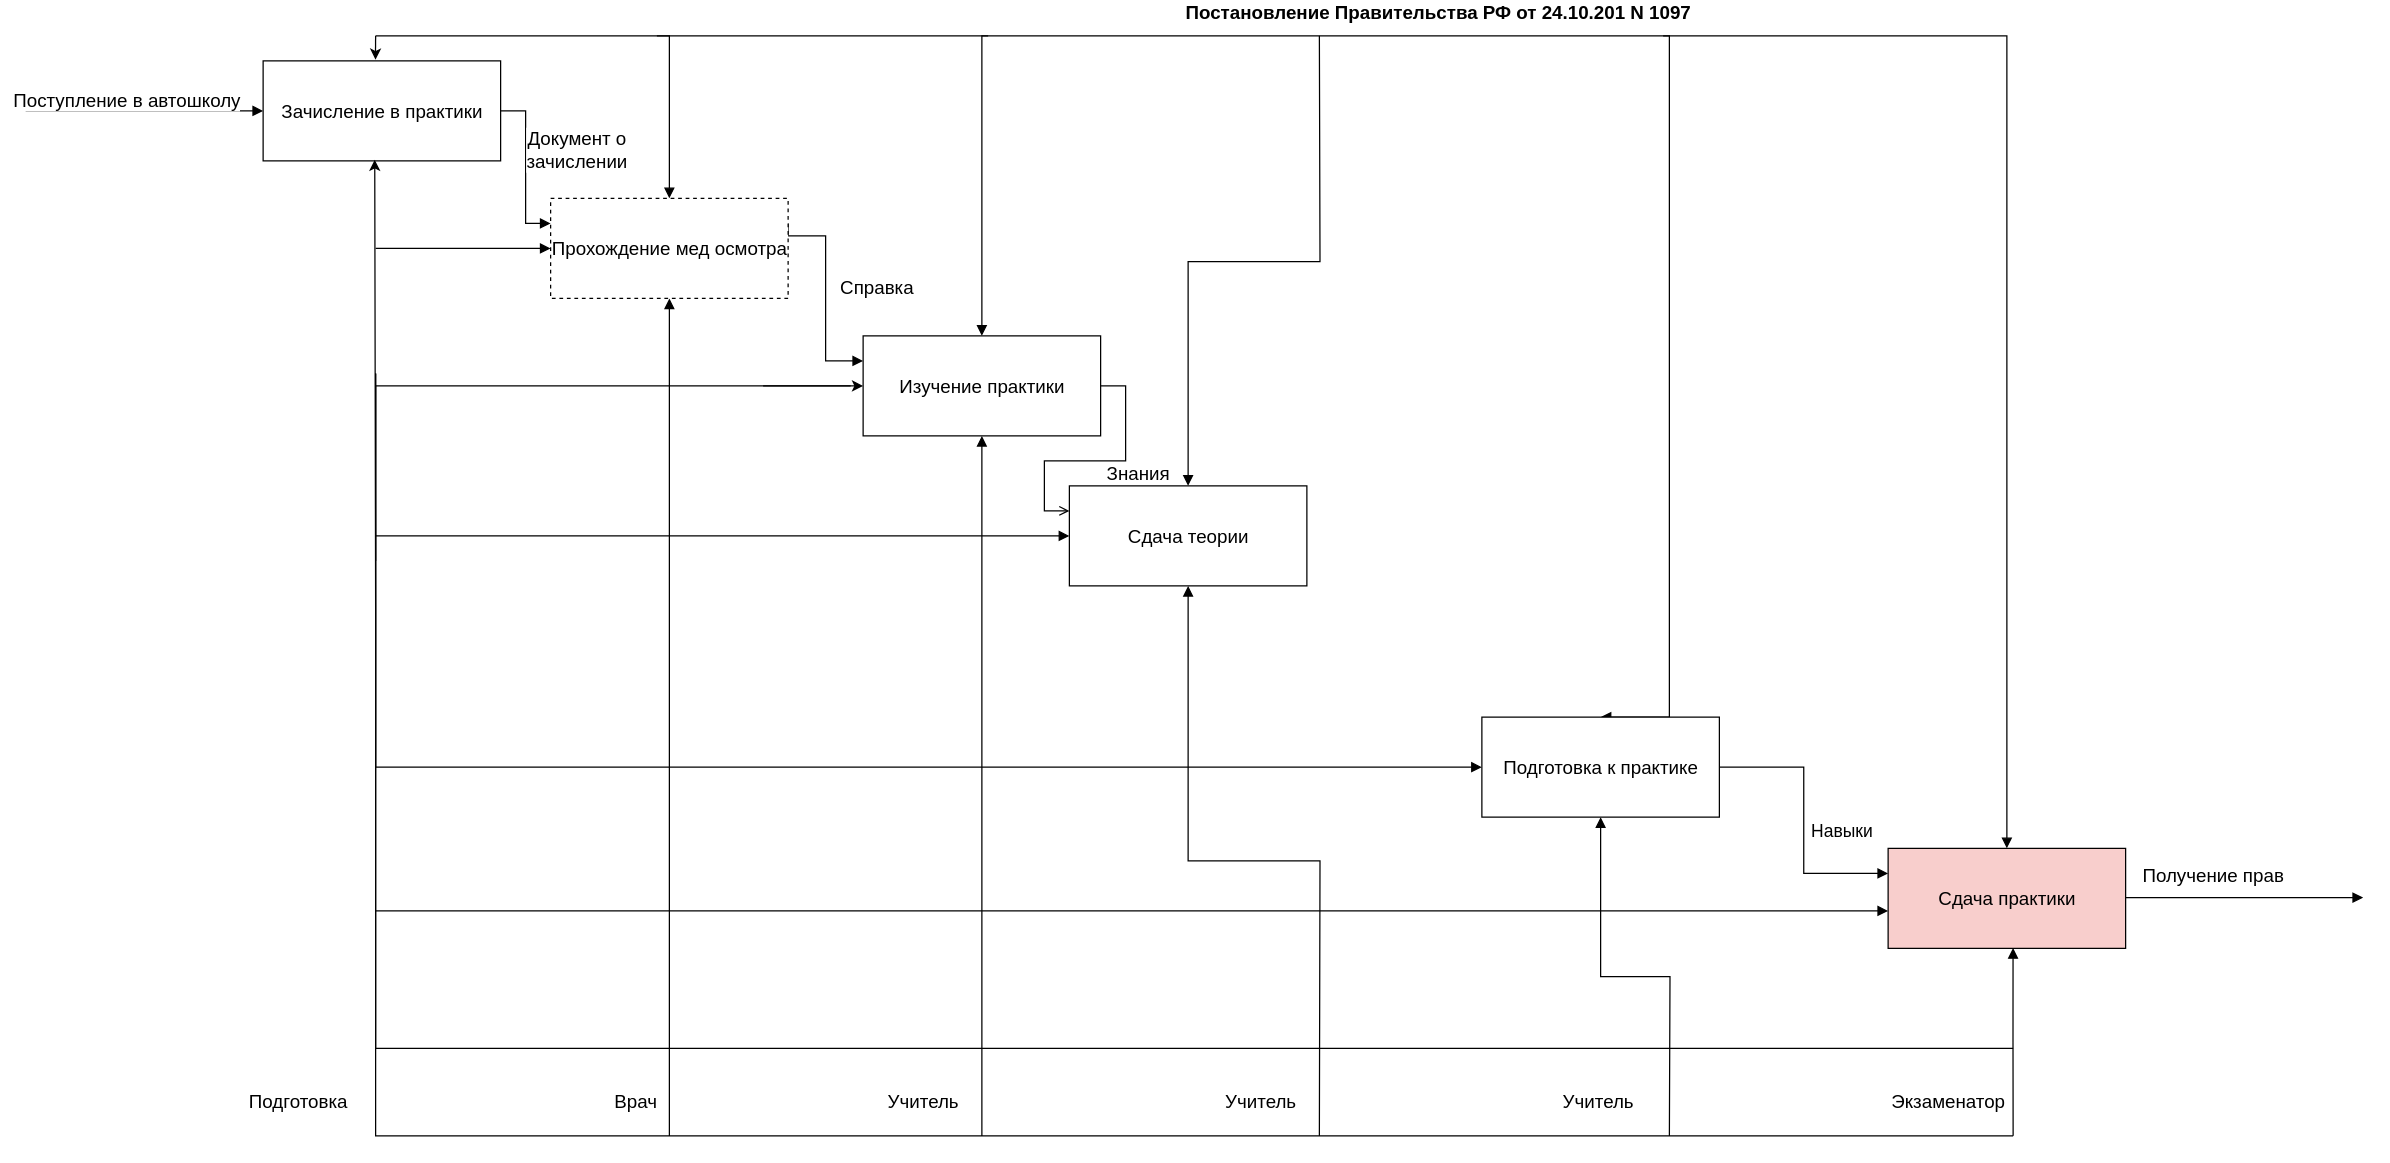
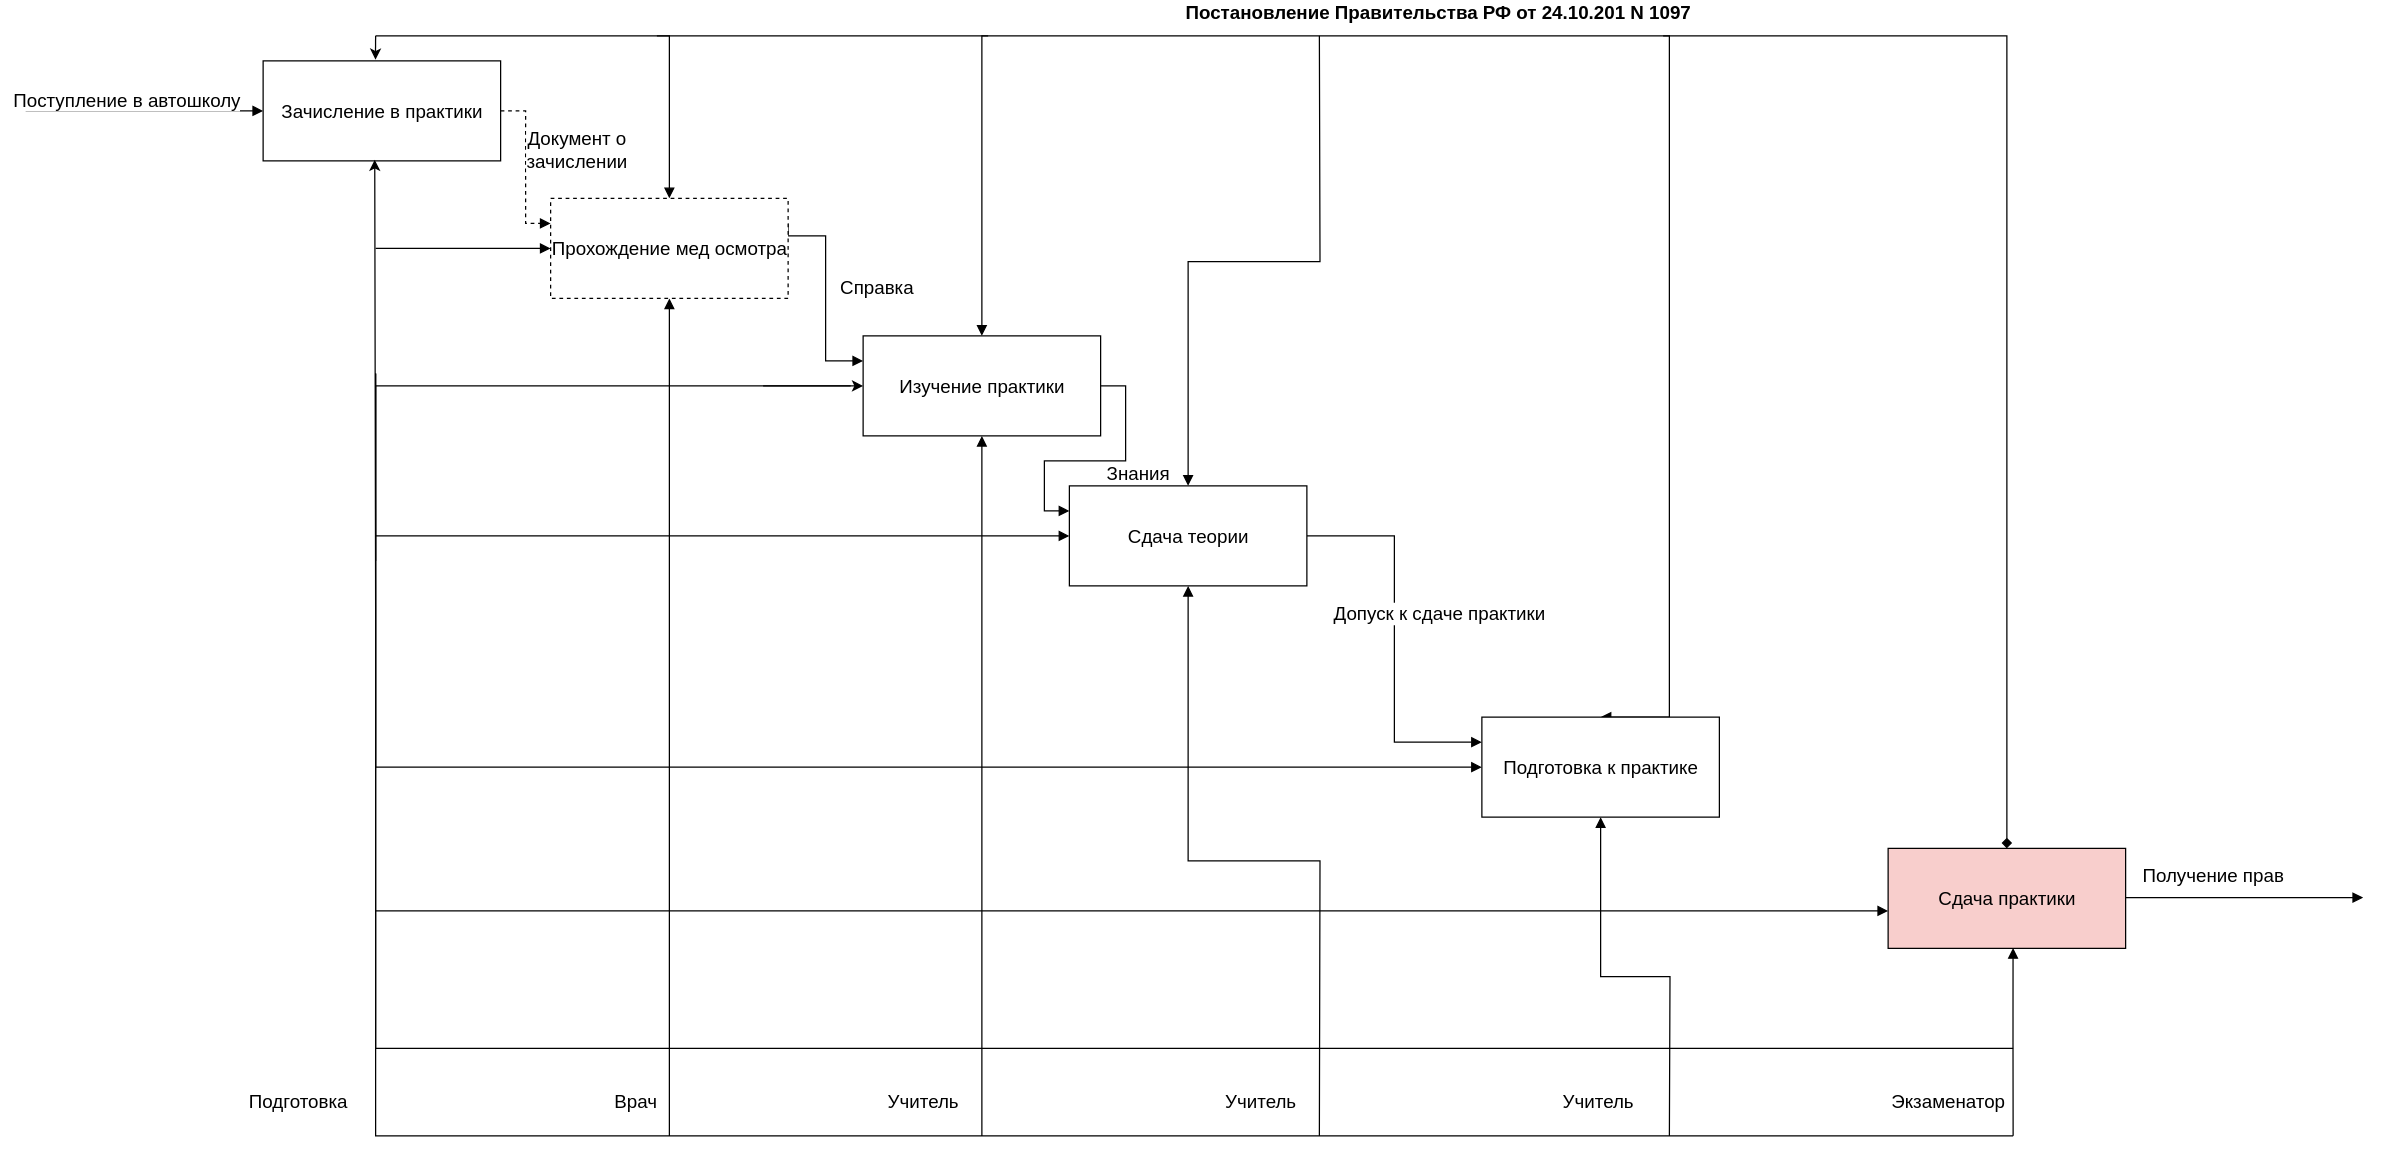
edge "Зачисление в практики" -> "Прохождение мед осмотра": style solid -> dashed
edge "Изучение практики" -> "Сдача теории": arrowhead open -> block
edge "Сдача теории" -> "Подготовка к практике": added, label "Допуск к сдаче практики"
edge "Подготовка к практике" -> "Сдача практики": removed, label "Навыки"
edge "Изучение практики" -- "Сдача практики": arrowhead block -> diamond
